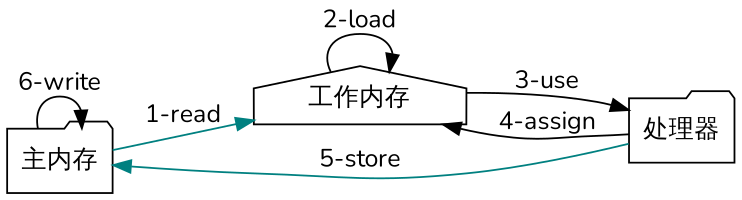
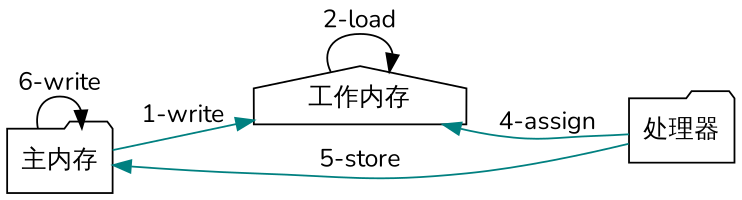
edge "工作内存" -> "处理器": removed, label "3-use"
edge "主内存" -> "工作内存": label "1-read" -> "1-write"
edge "处理器" -> "工作内存": color black -> teal
